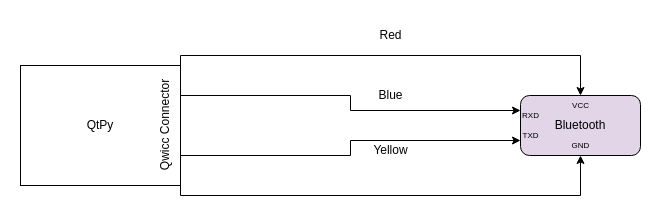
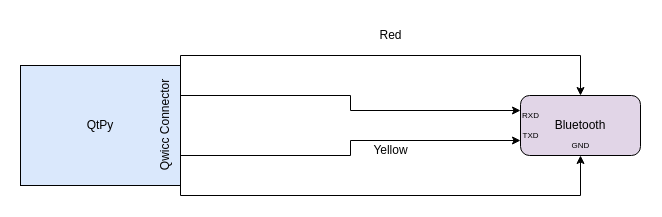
node "Blue": removed
node "VCC": removed
node "QtPy": fillcolor #ffffff -> #dae8fc
